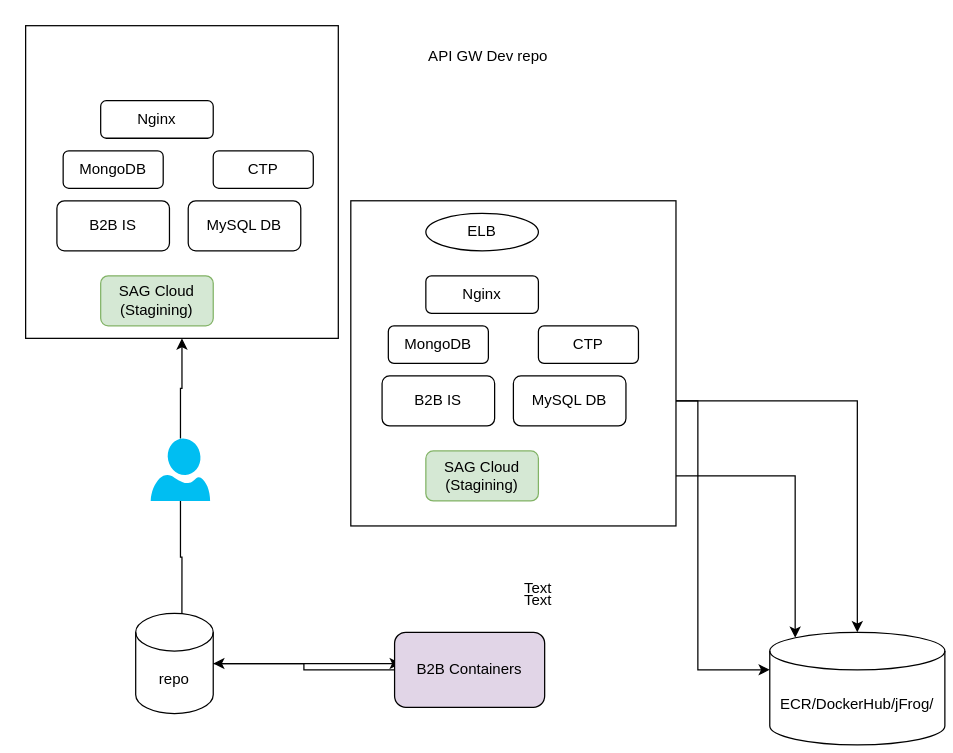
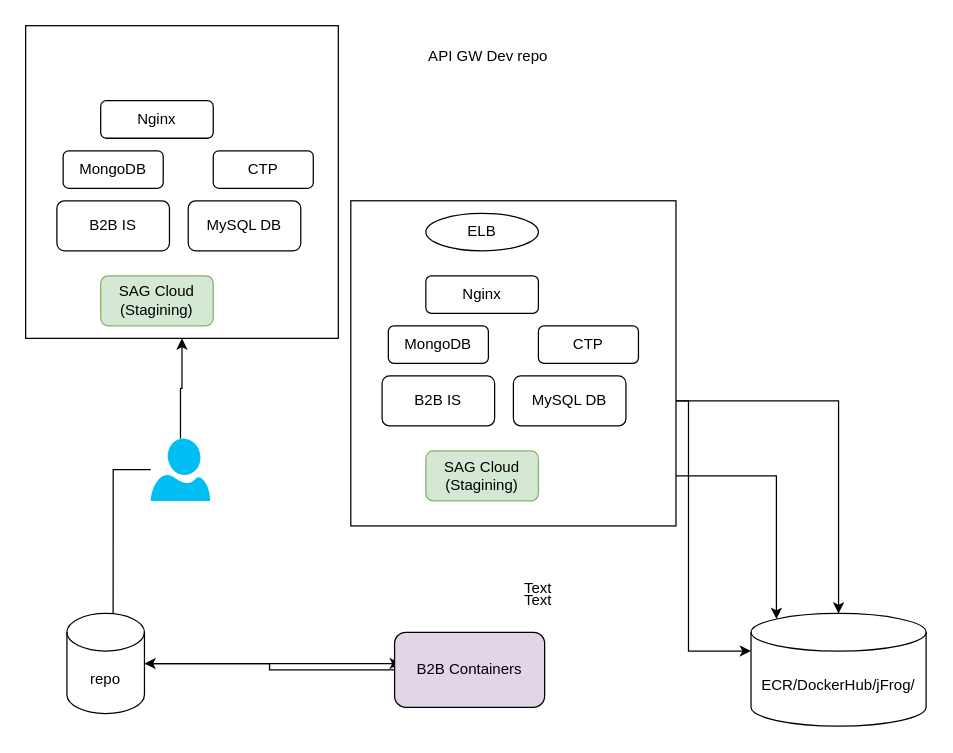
node "repo": moved (174, 663) -> (106, 663)
node "ECR/DockerHub/jFrog/": moved (857, 688) -> (838, 669)
